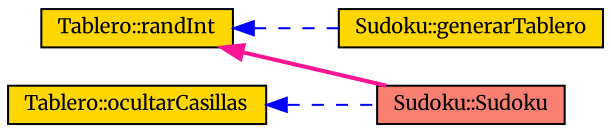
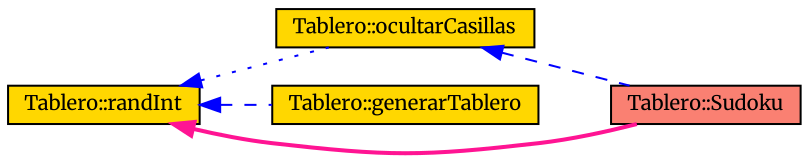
node "Sudoku::generarTablero": label "Sudoku::generarTablero" -> "Tablero::generarTablero"
edge "Tablero::ocultarCasillas" -> "Tablero::randInt": added
node "Sudoku::Sudoku": label "Sudoku::Sudoku" -> "Tablero::Sudoku"
